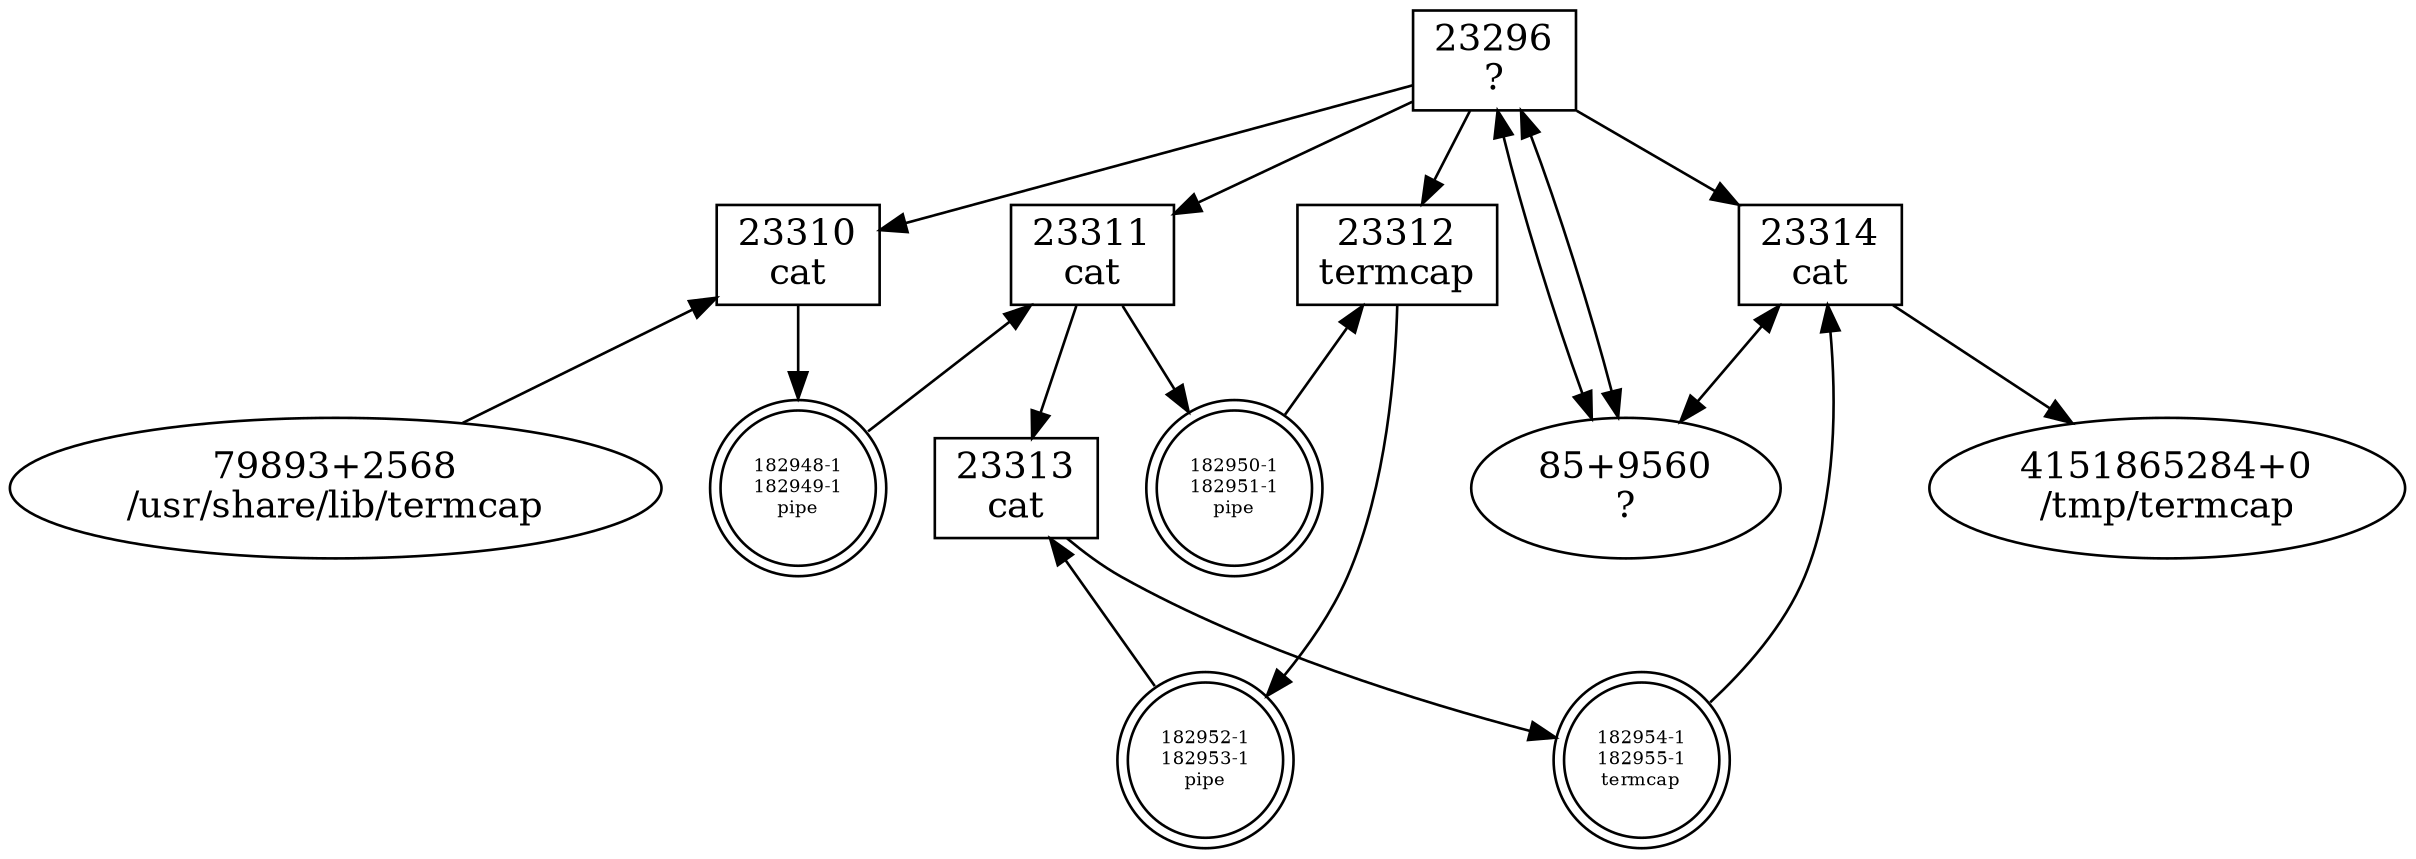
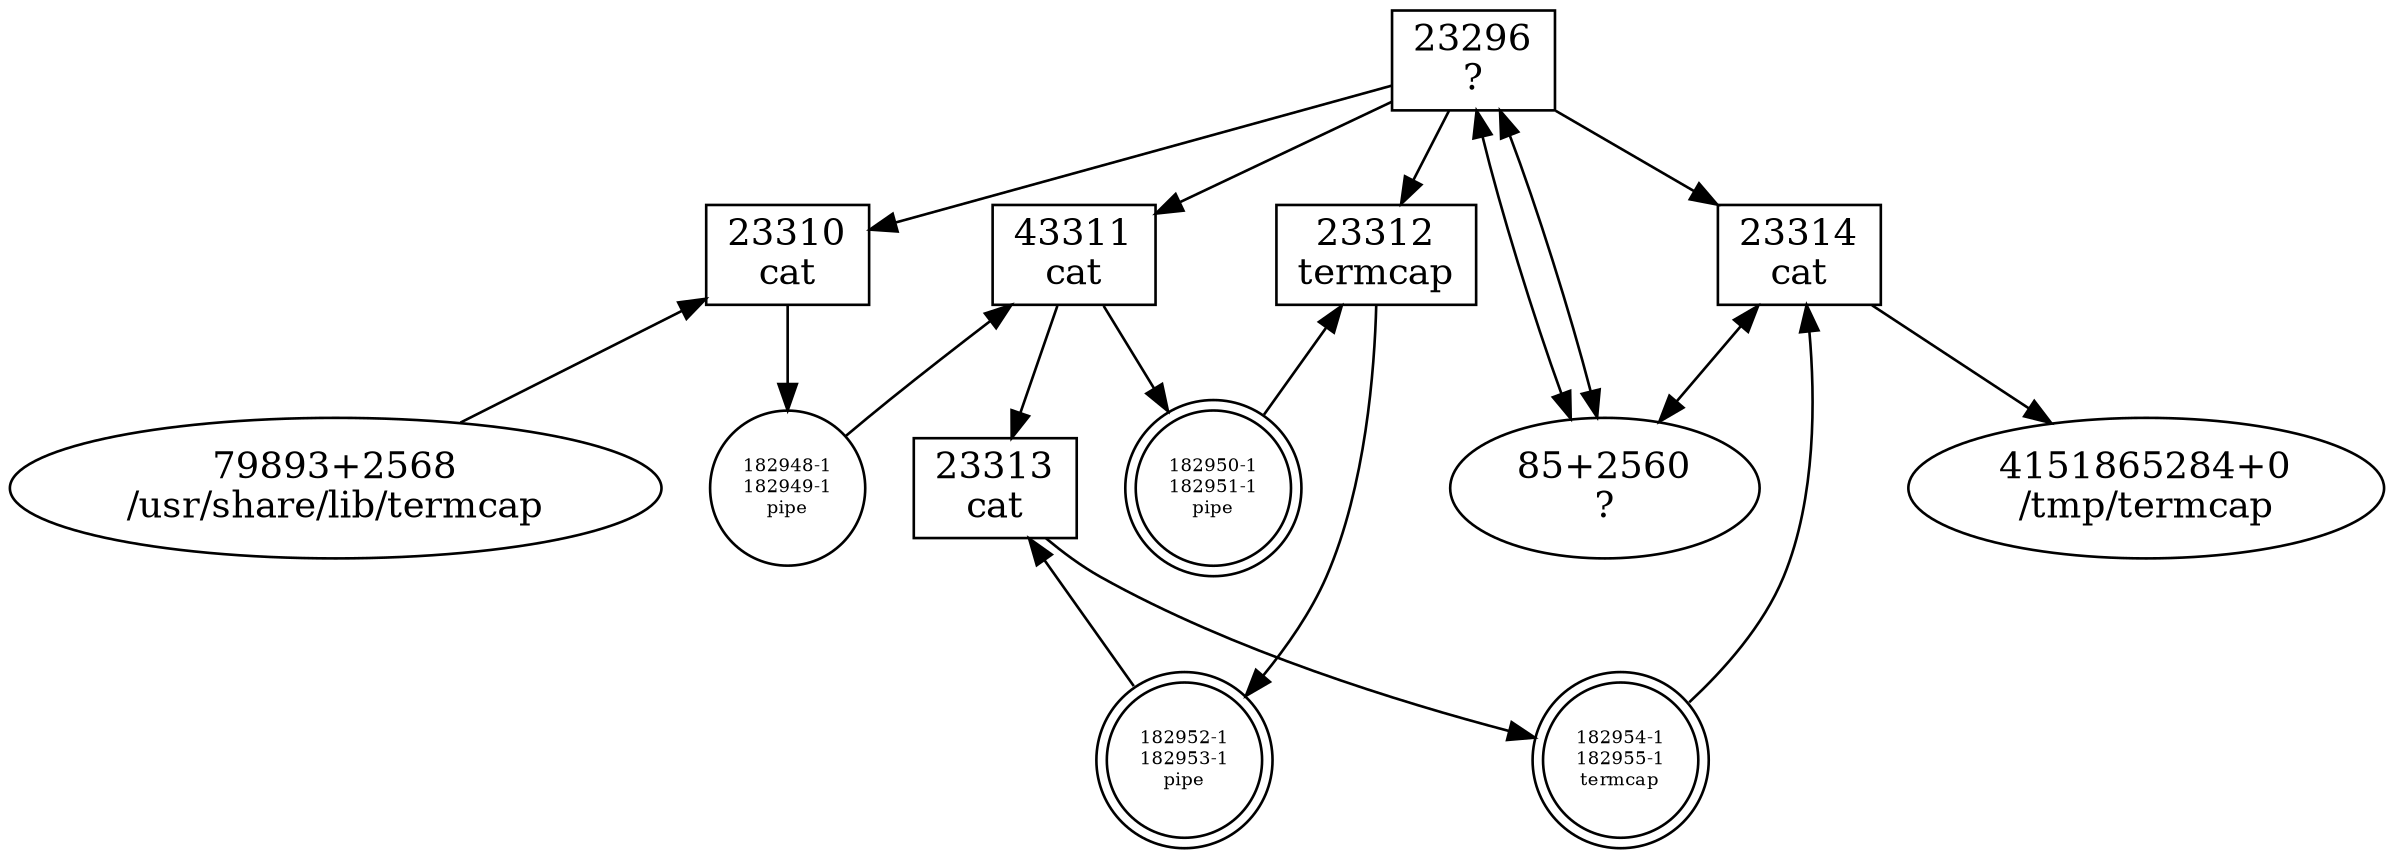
node "23311 cat": label "23311 cat" -> "43311 cat"
node "182948-1 182949-1 pipe": shape doublecircle -> ellipse
node "85+9560 ?": label "85+9560 ?" -> "85+2560 ?"
